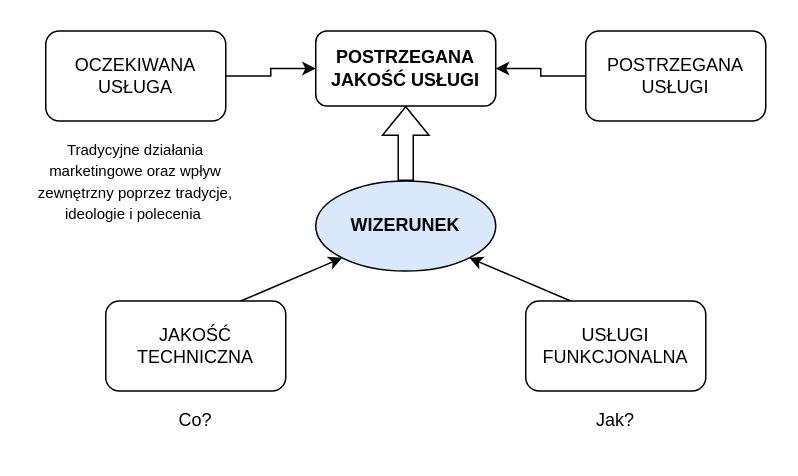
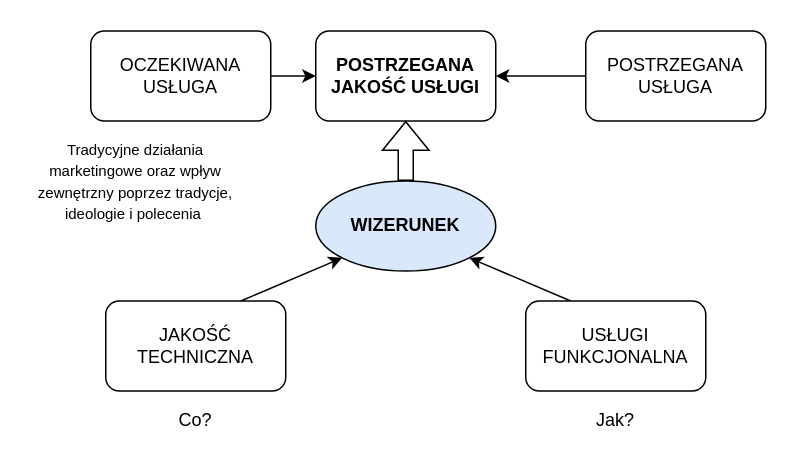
node "POSTRZEGANA JAKOŚĆ USŁUGI": size 180x75 -> 180x90
node "OCZEKIWANA USŁUGA": moved (136, 76) -> (181, 76)
node "POSTRZEGANA USŁUGI": label "POSTRZEGANA USŁUGI" -> "POSTRZEGANA USŁUGA"
